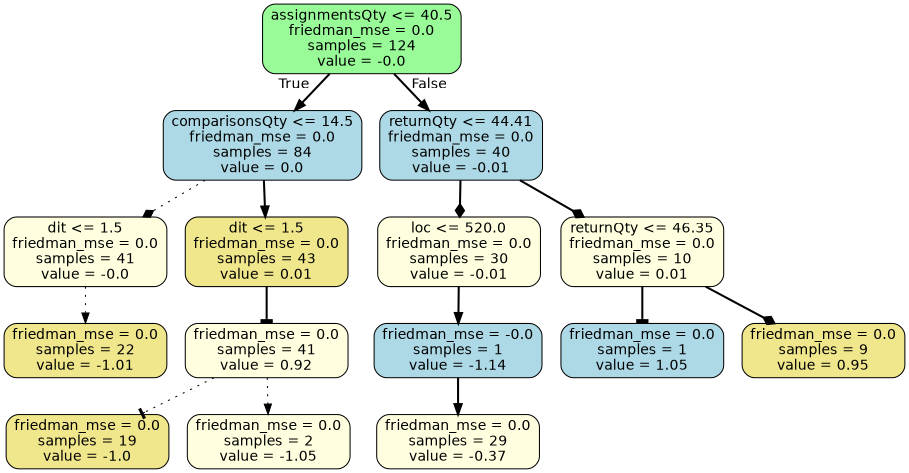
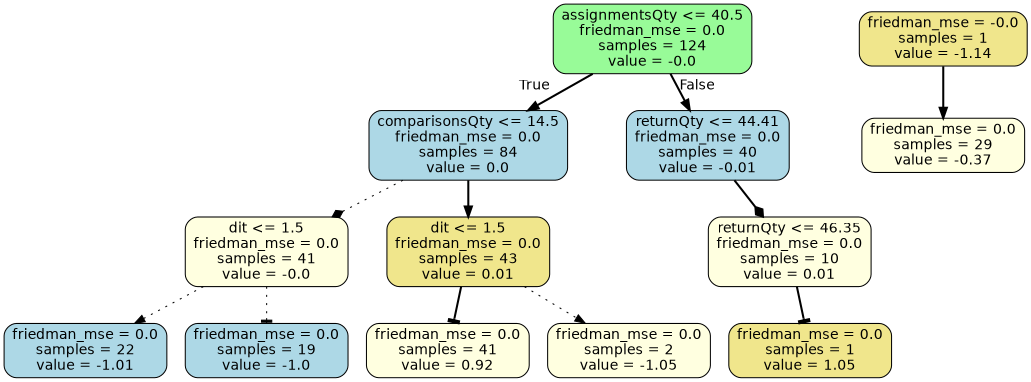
node "loc <= 520.0 friedman_mse = 0.0 samples = 30 value = -0.01": removed
node "friedman_mse = 0.0 samples = 22 value = -1.01": fillcolor khaki -> lightblue
node "friedman_mse = -0.0 samples = 1 value = -1.14": fillcolor lightblue -> khaki
node "friedman_mse = 0.0 samples = 1 value = 1.05": fillcolor lightblue -> khaki
node "friedman_mse = 0.0 samples = 9 value = 0.95": removed
edge "friedman_mse = 0.0 samples = 41 value = 0.92" -> "friedman_mse = 0.0 samples = 2 value = -1.05": now "dit <= 1.5 friedman_mse = 0.0 samples = 43 value = 0.01" -> "friedman_mse = 0.0 samples = 2 value = -1.05"
edge "friedman_mse = 0.0 samples = 41 value = 0.92" -> "friedman_mse = 0.0 samples = 19 value = -1.0": now "dit <= 1.5 friedman_mse = 0.0 samples = 41 value = -0.0" -> "friedman_mse = 0.0 samples = 19 value = -1.0"
node "friedman_mse = 0.0 samples = 19 value = -1.0": fillcolor khaki -> lightblue
